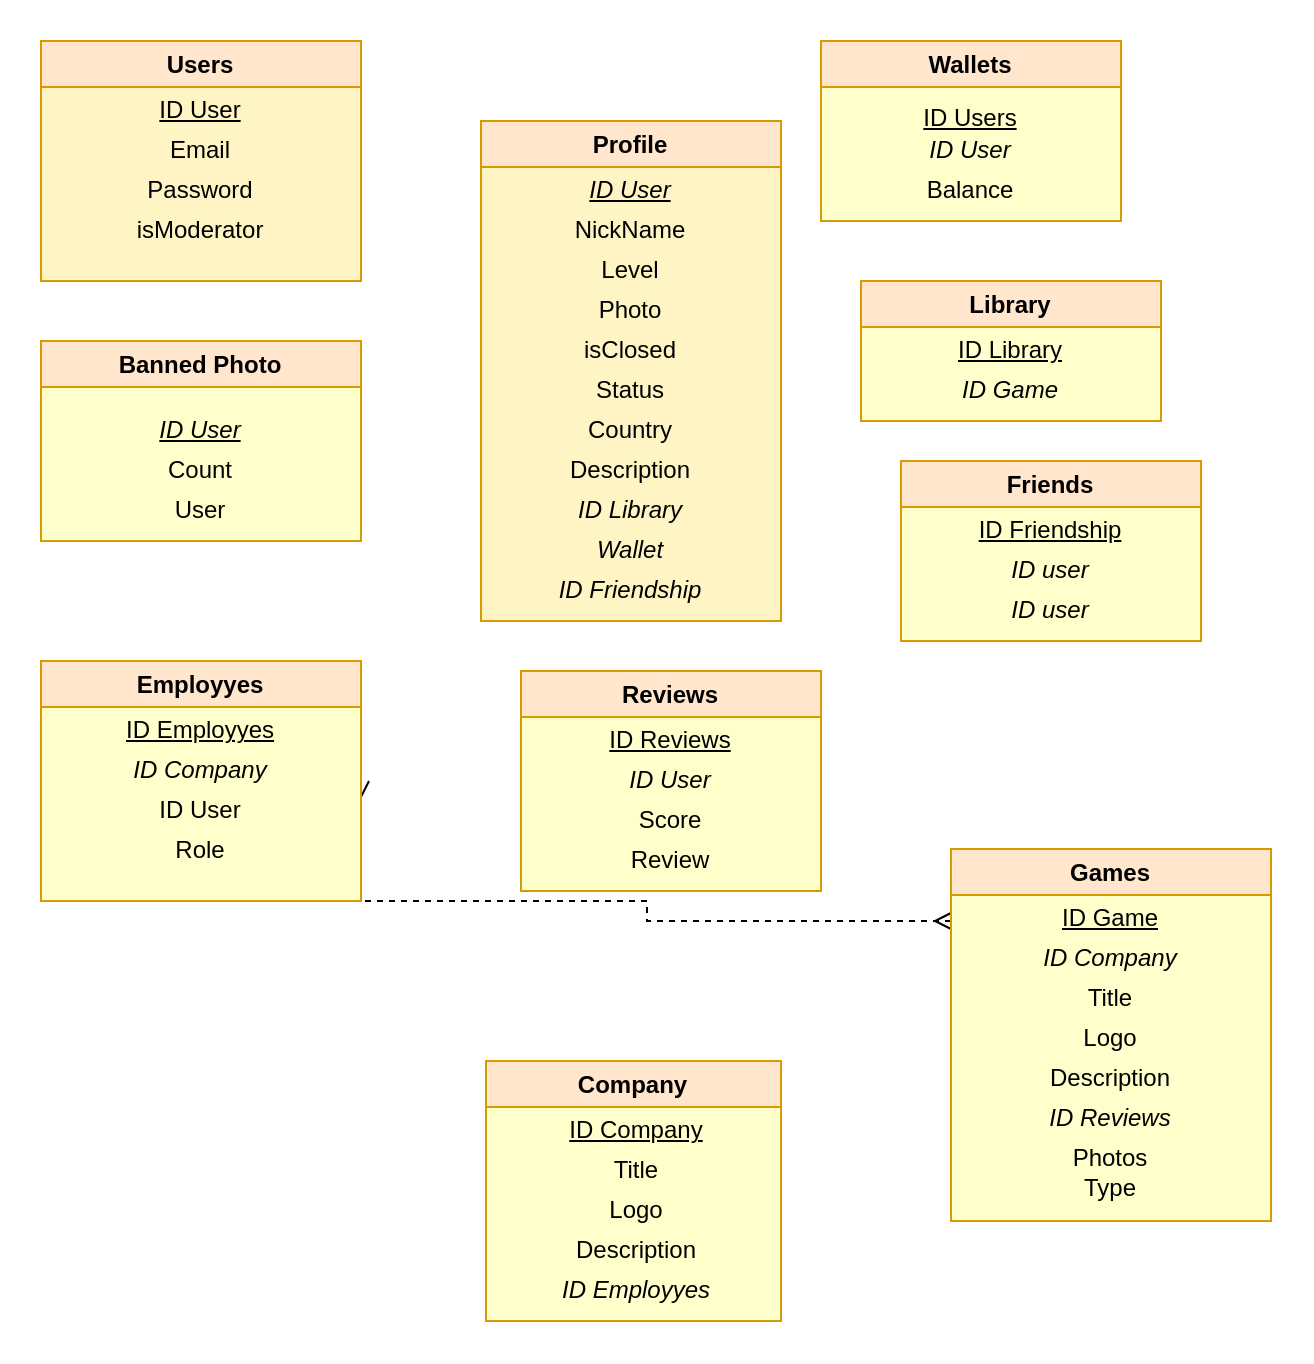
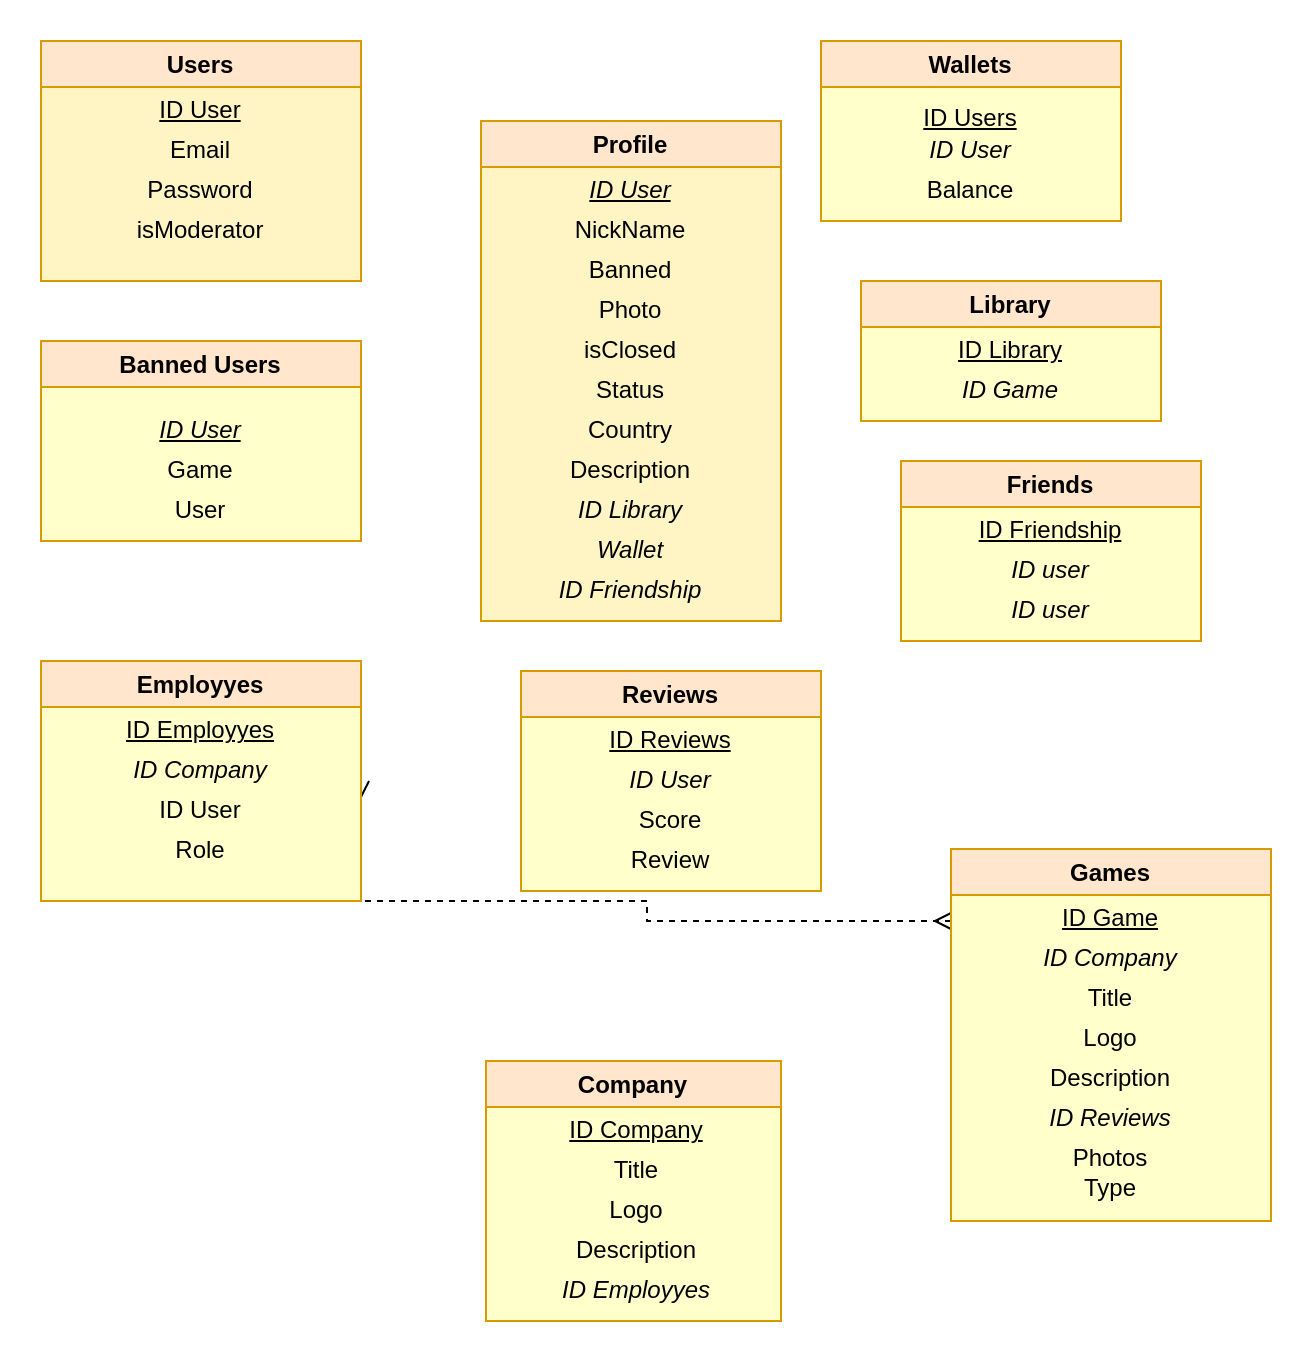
node "Level": label "Level" -> "Banned"
node "Banned Photo": label "Banned Photo" -> "Banned Users"
node "Count": label "Count" -> "Game"
